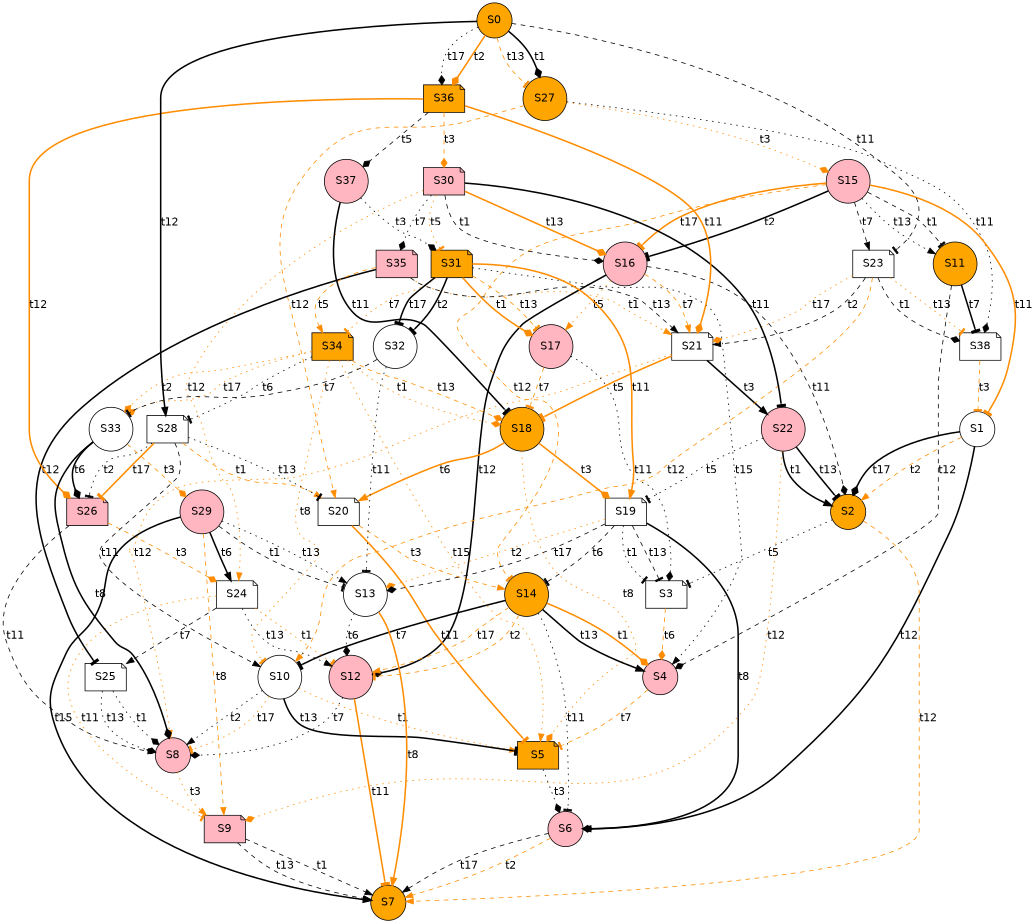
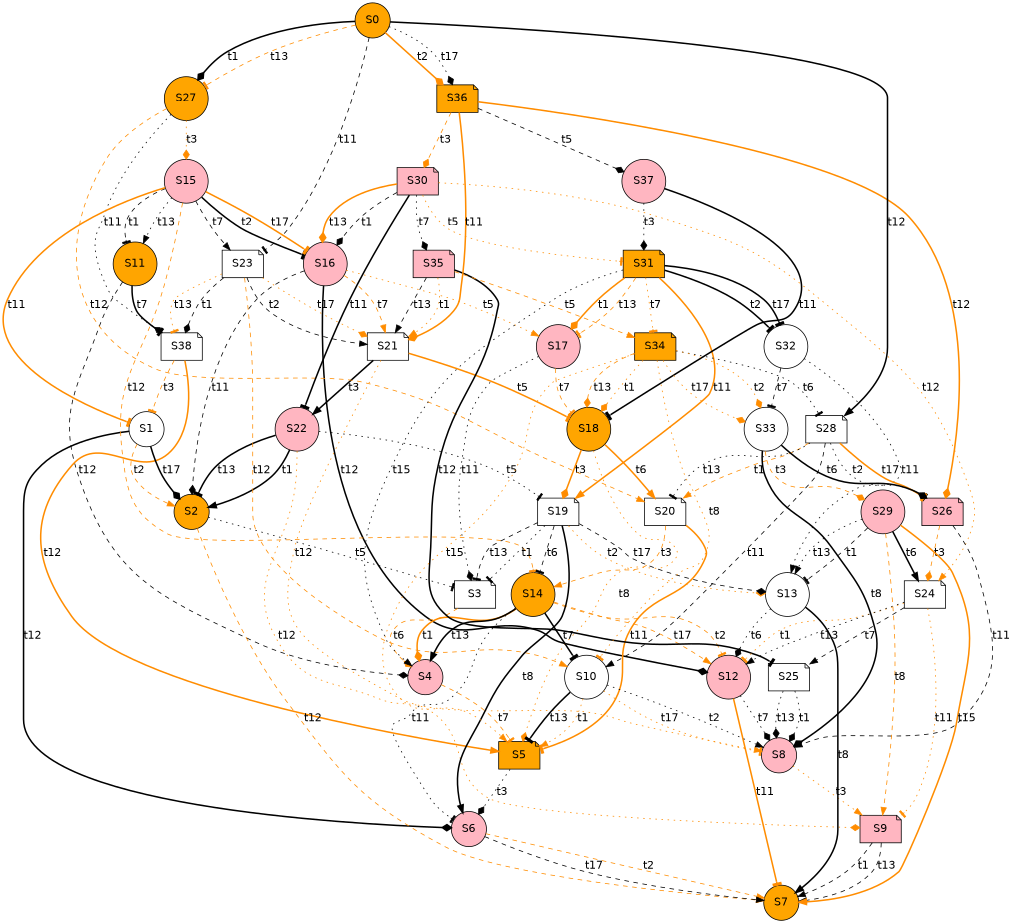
edge "S32" -> "S13": arrowhead tee -> normal
edge "S38" -> "S5": added, label "t12"
edge "S13" -> "S7": color darkorange -> black
edge "S29" -> "S7": color black -> darkorange
